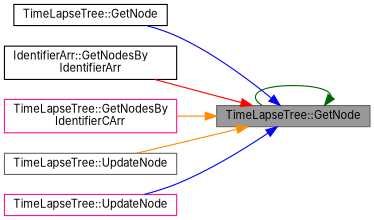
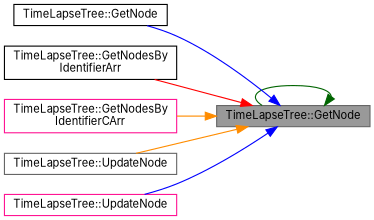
node "IdentifierArr::GetNodesBy IdentifierArr": label "IdentifierArr::GetNodesBy IdentifierArr" -> "TimeLapseTree::GetNodesBy IdentifierArr"
